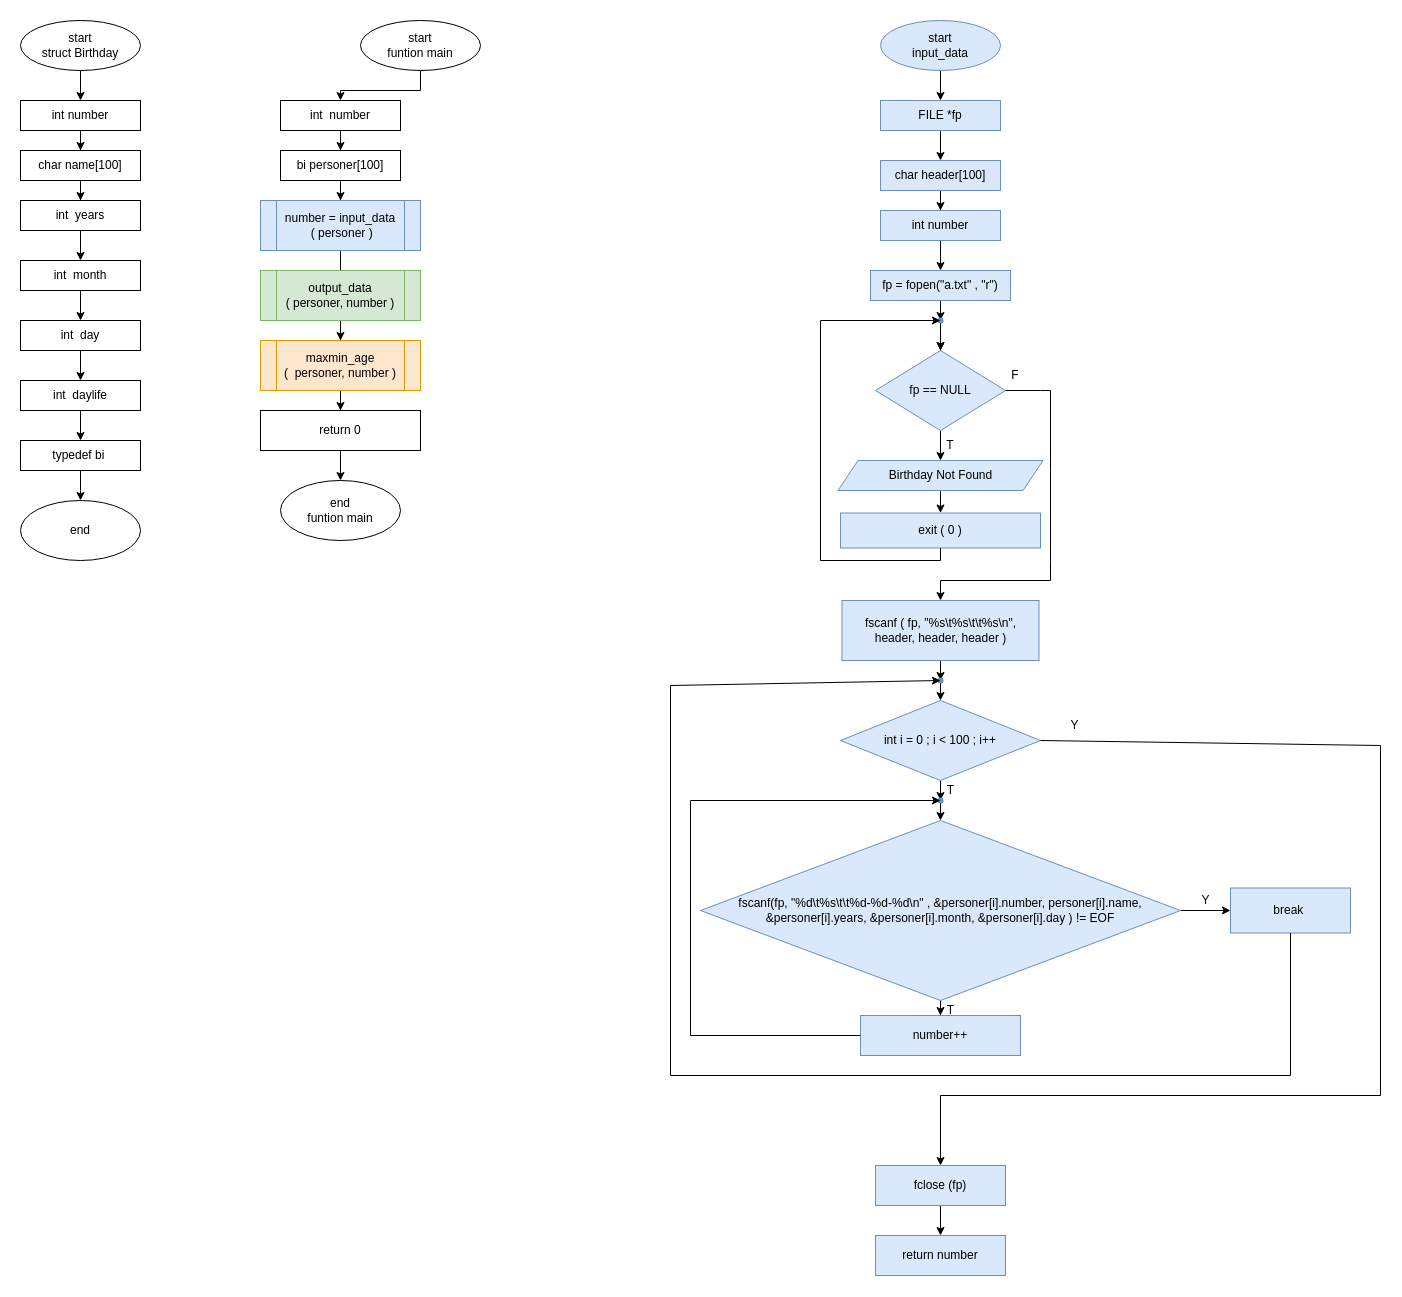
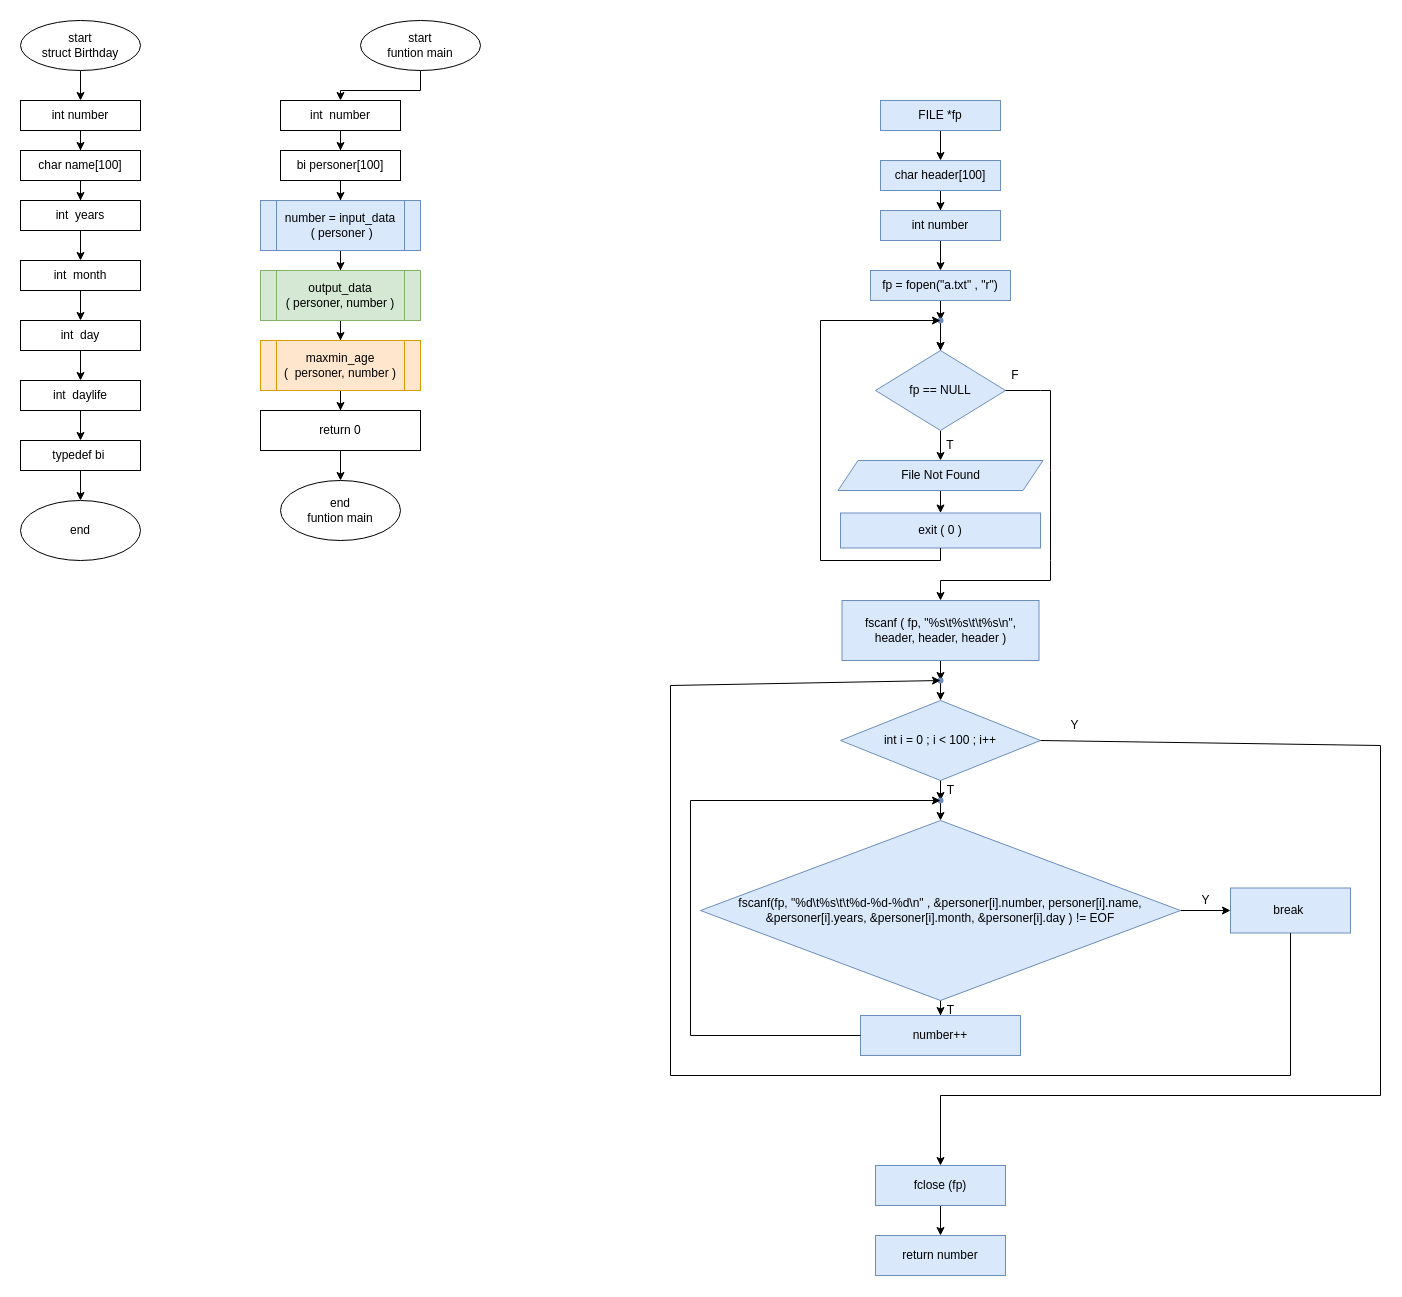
node "start input_data": removed
edge "start input_data" -> "FILE *fp": removed
edge "number = input_data ( personer )" -- "output_data ( personer, number )": arrowhead none -> classic
node "Birthday Not Found": label "Birthday Not Found" -> "File Not Found"
